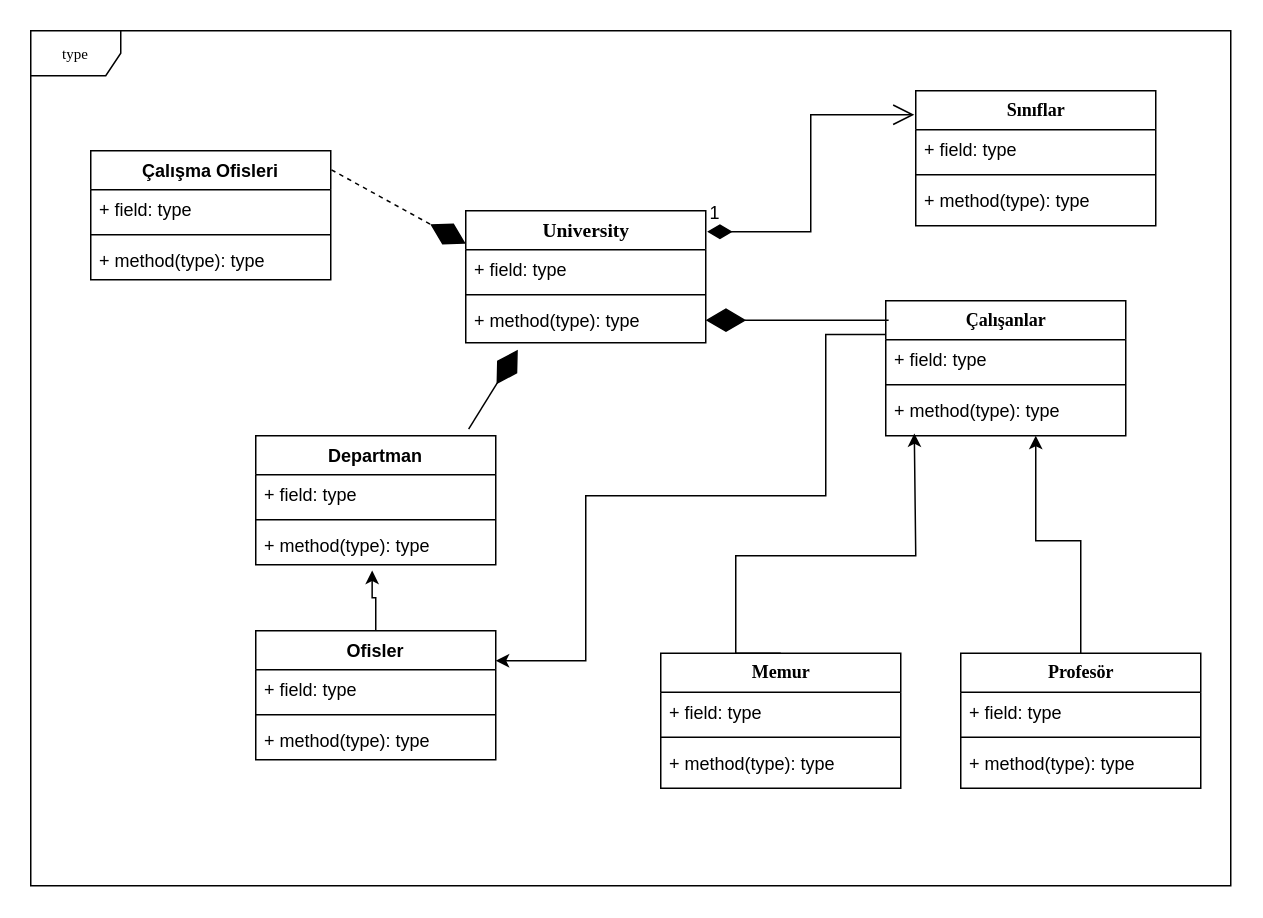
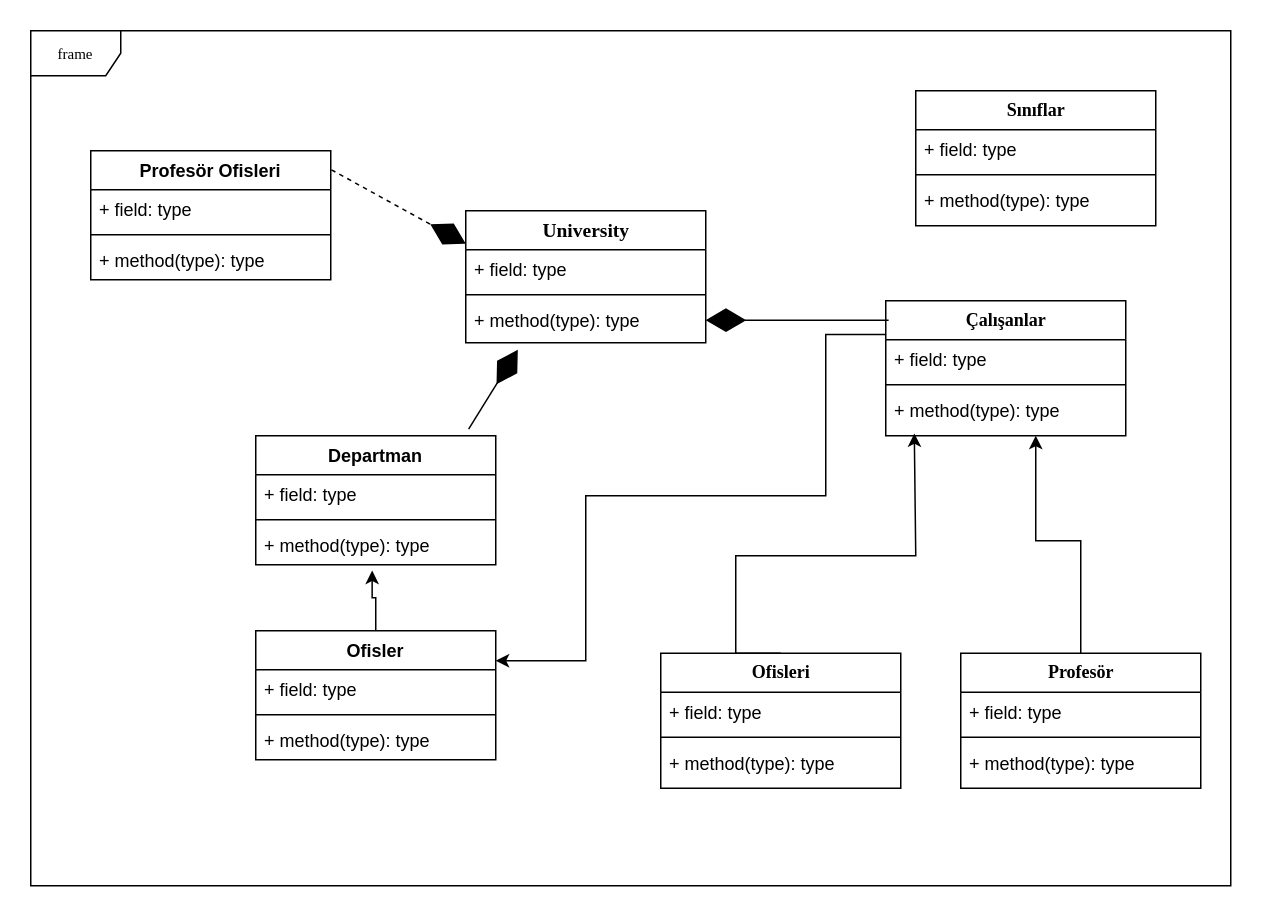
node "type": label "type" -> "frame"
edge "Sınıflar" -- "University": removed, label "1"
node "Çalışma Ofisleri": label "Çalışma Ofisleri" -> "Profesör Ofisleri"
node "Memur": label "Memur" -> "Ofisleri"
